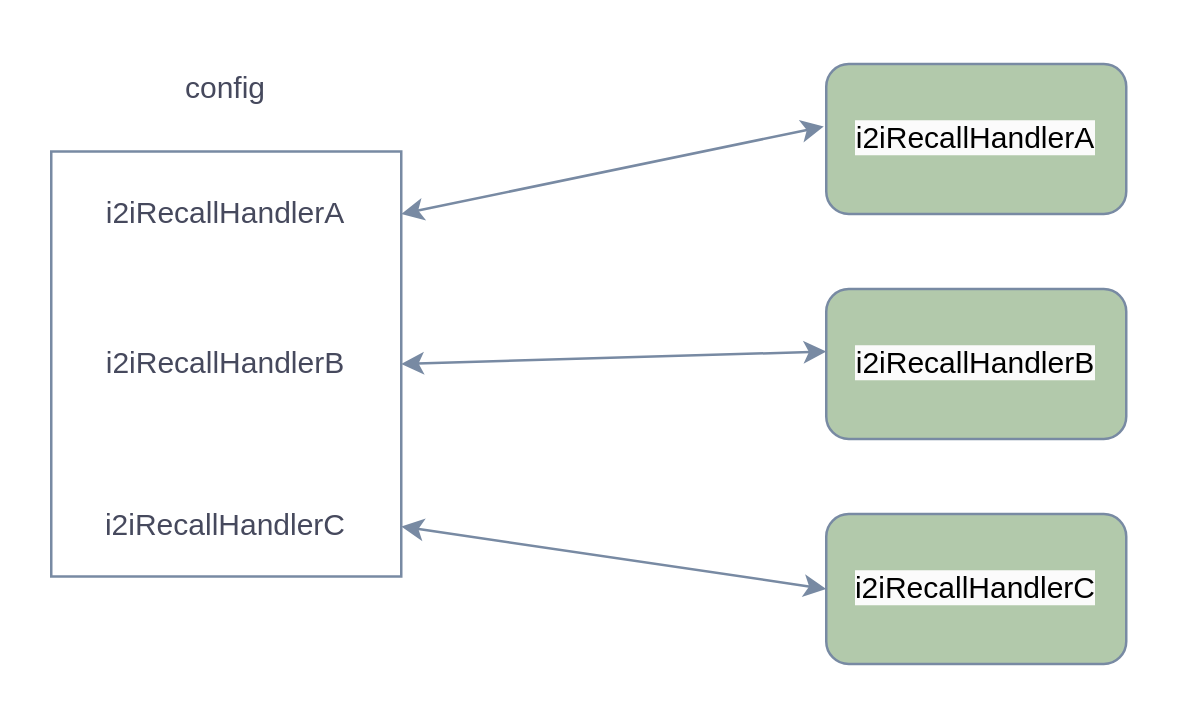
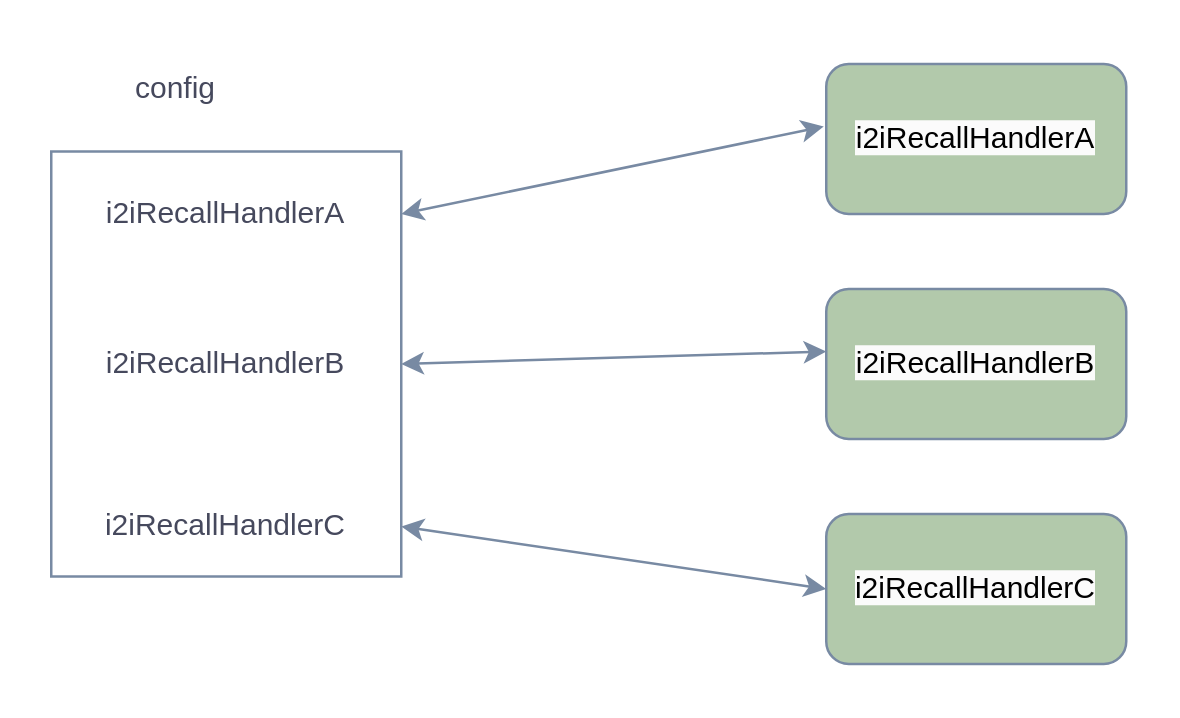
node "config": moved (226, 89) -> (176, 89)
